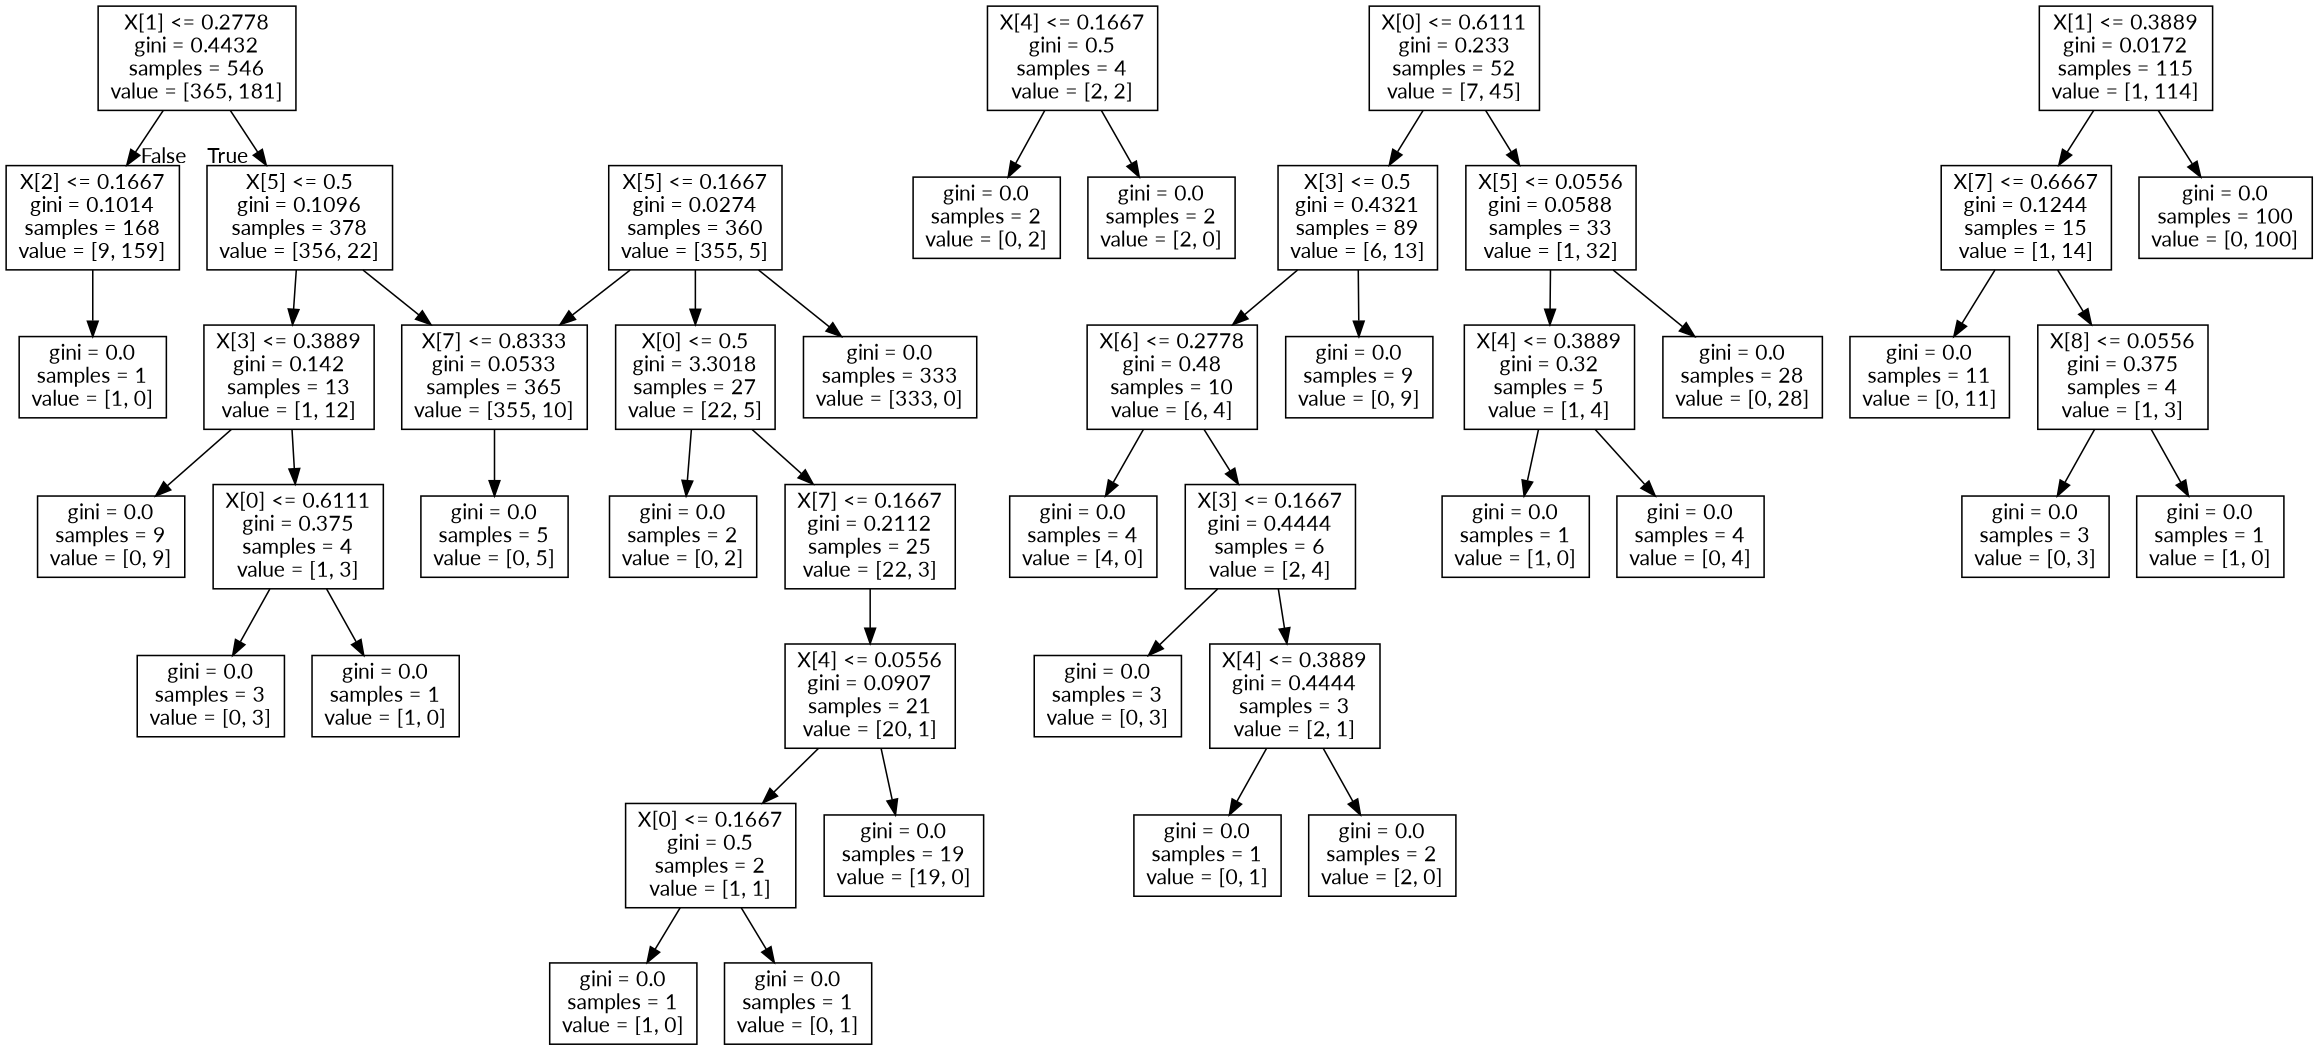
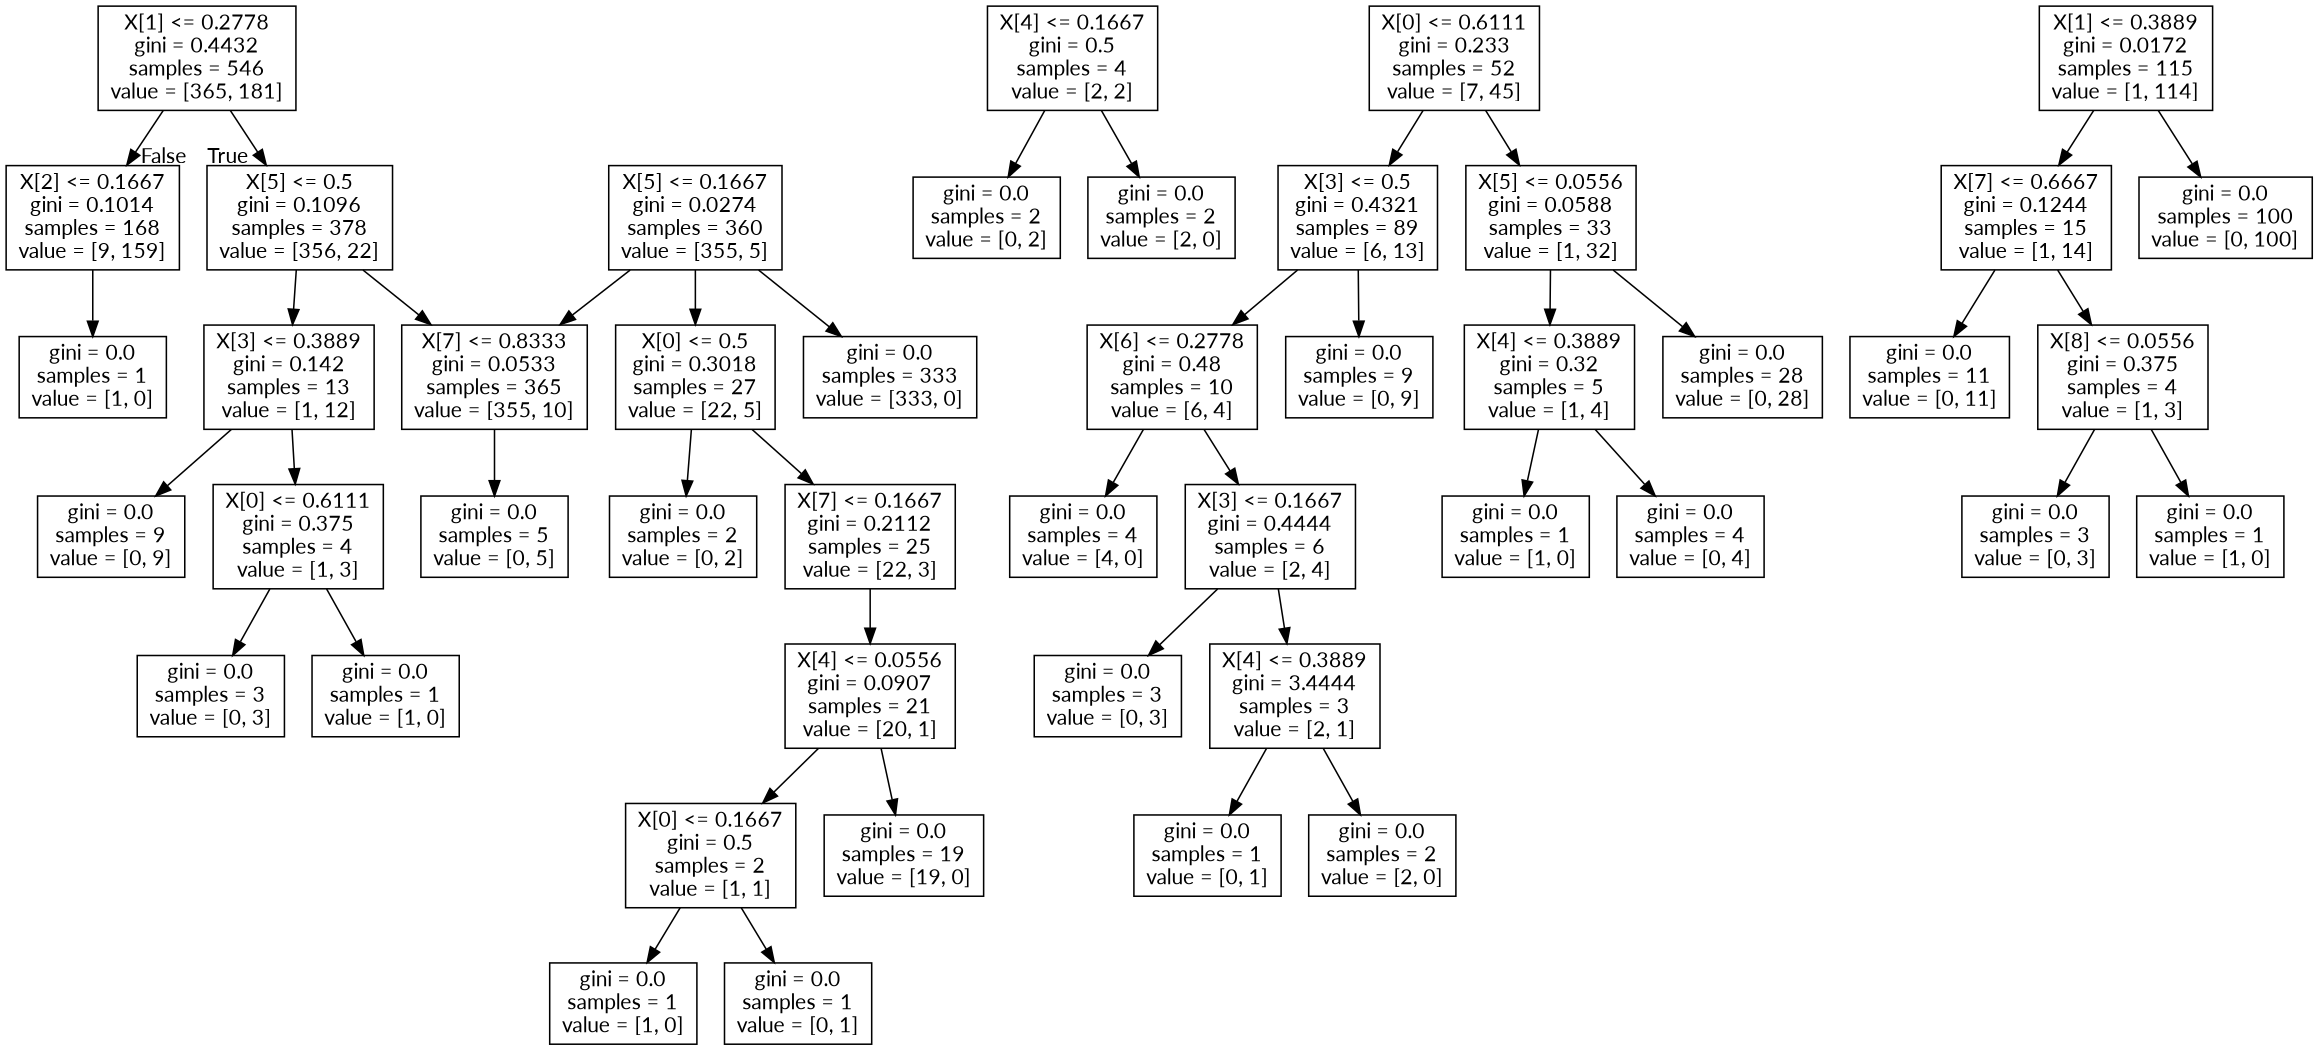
node "X[0] <= 0.5 gini = 3.3018 samples = 27 value = [22, 5]": label "X[0] <= 0.5 gini = 3.3018 samples = 27 value = [22, 5]" -> "X[0] <= 0.5 gini = 0.3018 samples = 27 value = [22, 5]"
node "X[4] <= 0.3889 gini = 0.4444 samples = 3 value = [2, 1]": label "X[4] <= 0.3889 gini = 0.4444 samples = 3 value = [2, 1]" -> "X[4] <= 0.3889 gini = 3.4444 samples = 3 value = [2, 1]"
